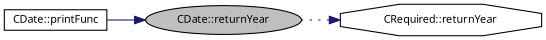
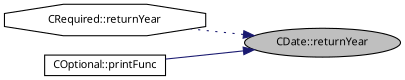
node "CDate::printFunc": label "CDate::printFunc" -> "COptional::printFunc"
edge "CDate::returnYear" -> "CRequired::returnYear": reversed
